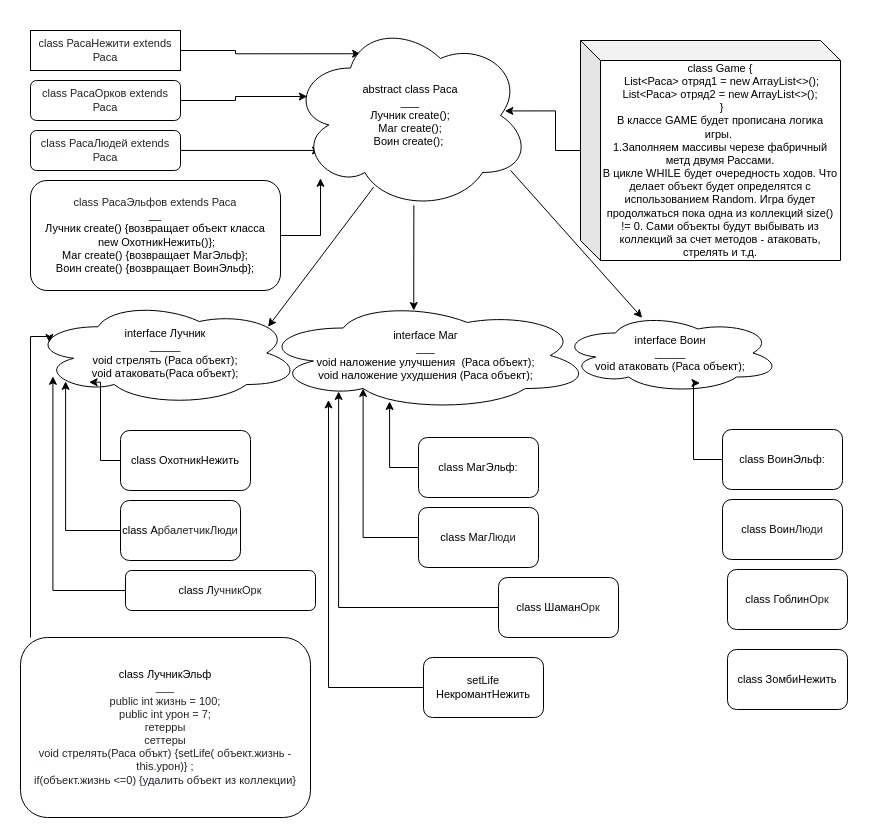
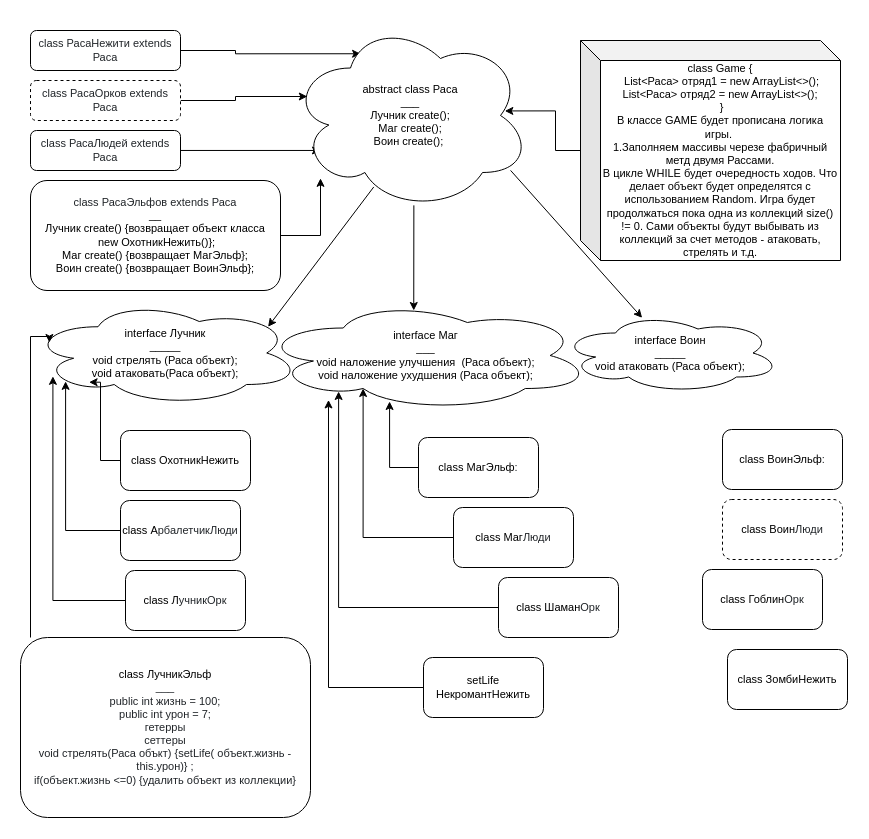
node "class РасаНежити extends Раса": shape rectangle -> rounded rectangle
node "class РасаОрков extends Раса": style solid -> dashed
edge "class ВоинЭльф:" -> "interface Воин _____ void атаковать (Раса объект);": removed
node "class ВоинЛюди": style solid -> dashed
node "class МагЛюди": moved (479, 538) -> (514, 538)
node "class ЛучникОрк": size 190x40 -> 120x60
node "class ГоблинОрк": moved (788, 600) -> (763, 600)
